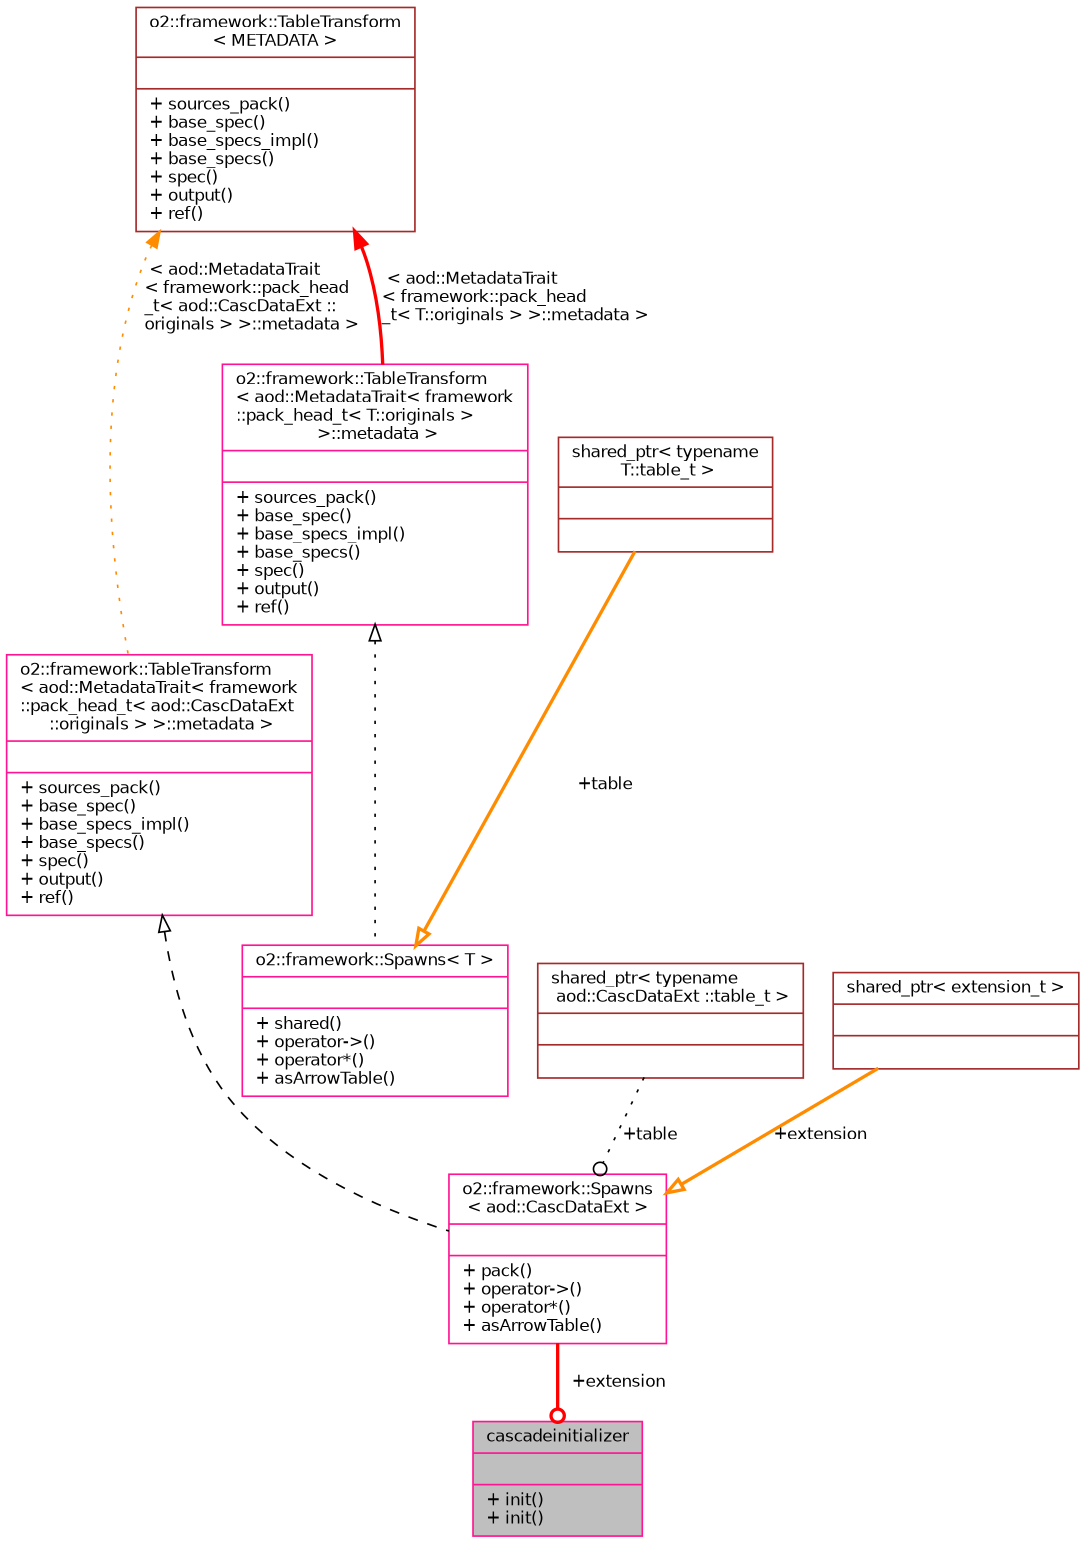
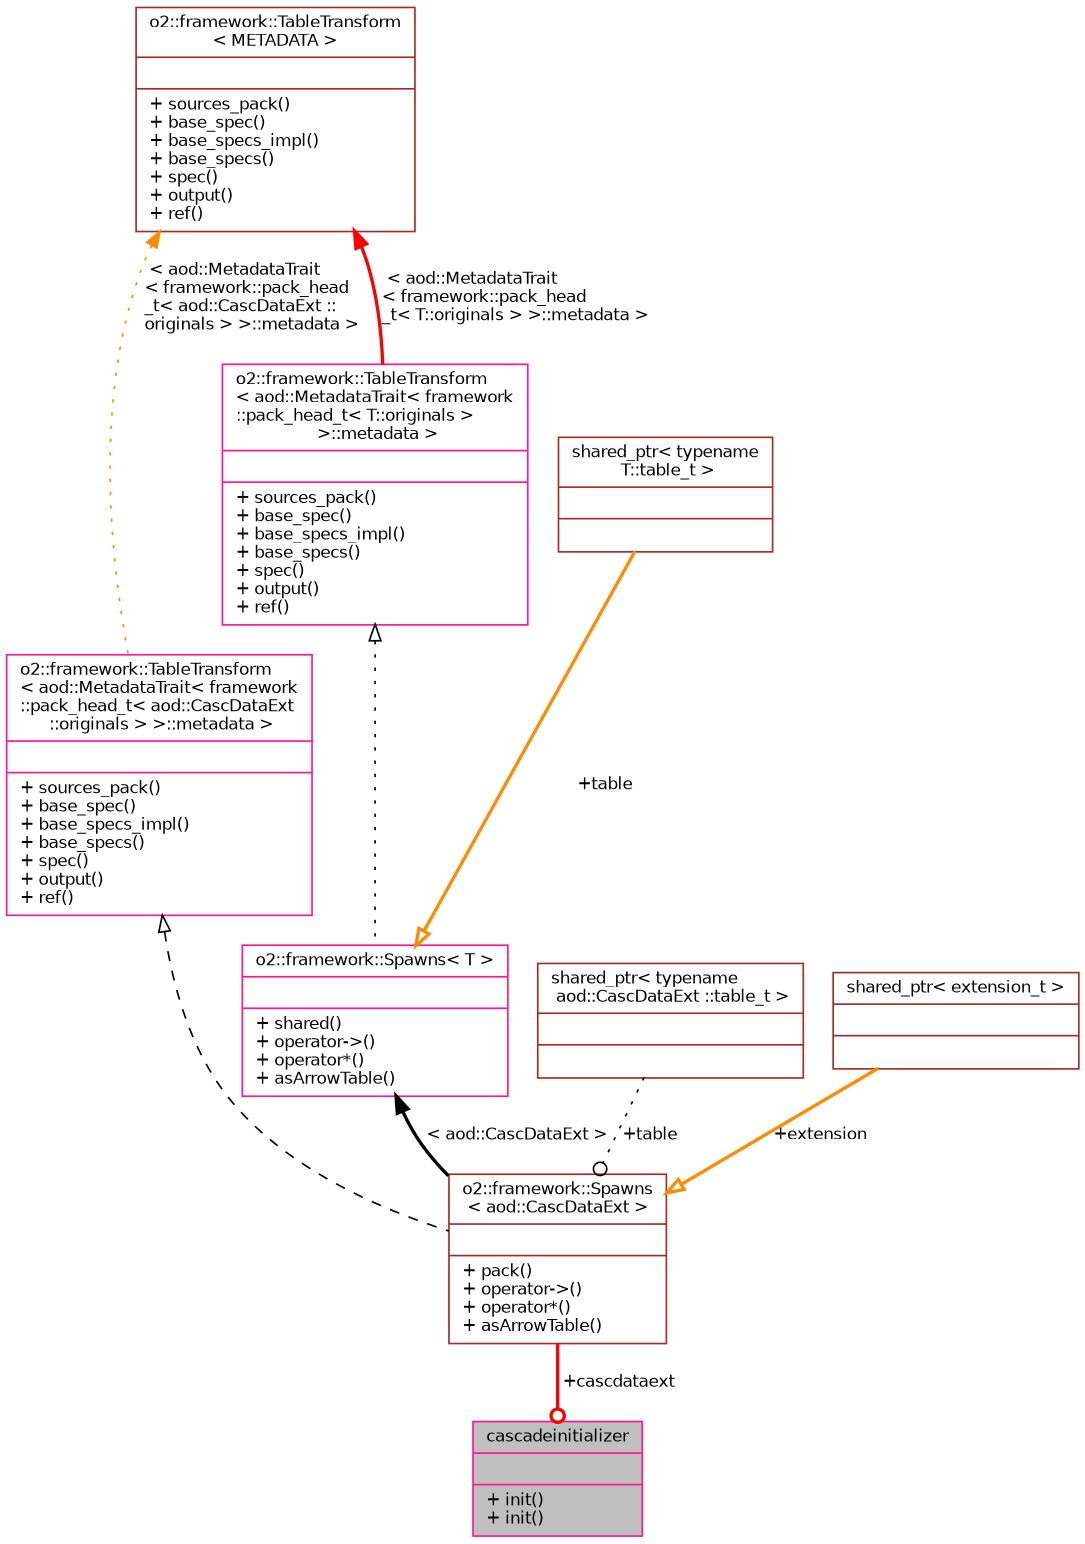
edge "o2::framework::Spawns" -> "o2::framework::Spawns< T >": added, label "< aod::CascDataExt >"
node "o2::framework::Spawns": color deeppink -> brown
edge "o2::framework::Spawns" -> "cascadeinitializer": label " +extension" -> " +cascdataext"
